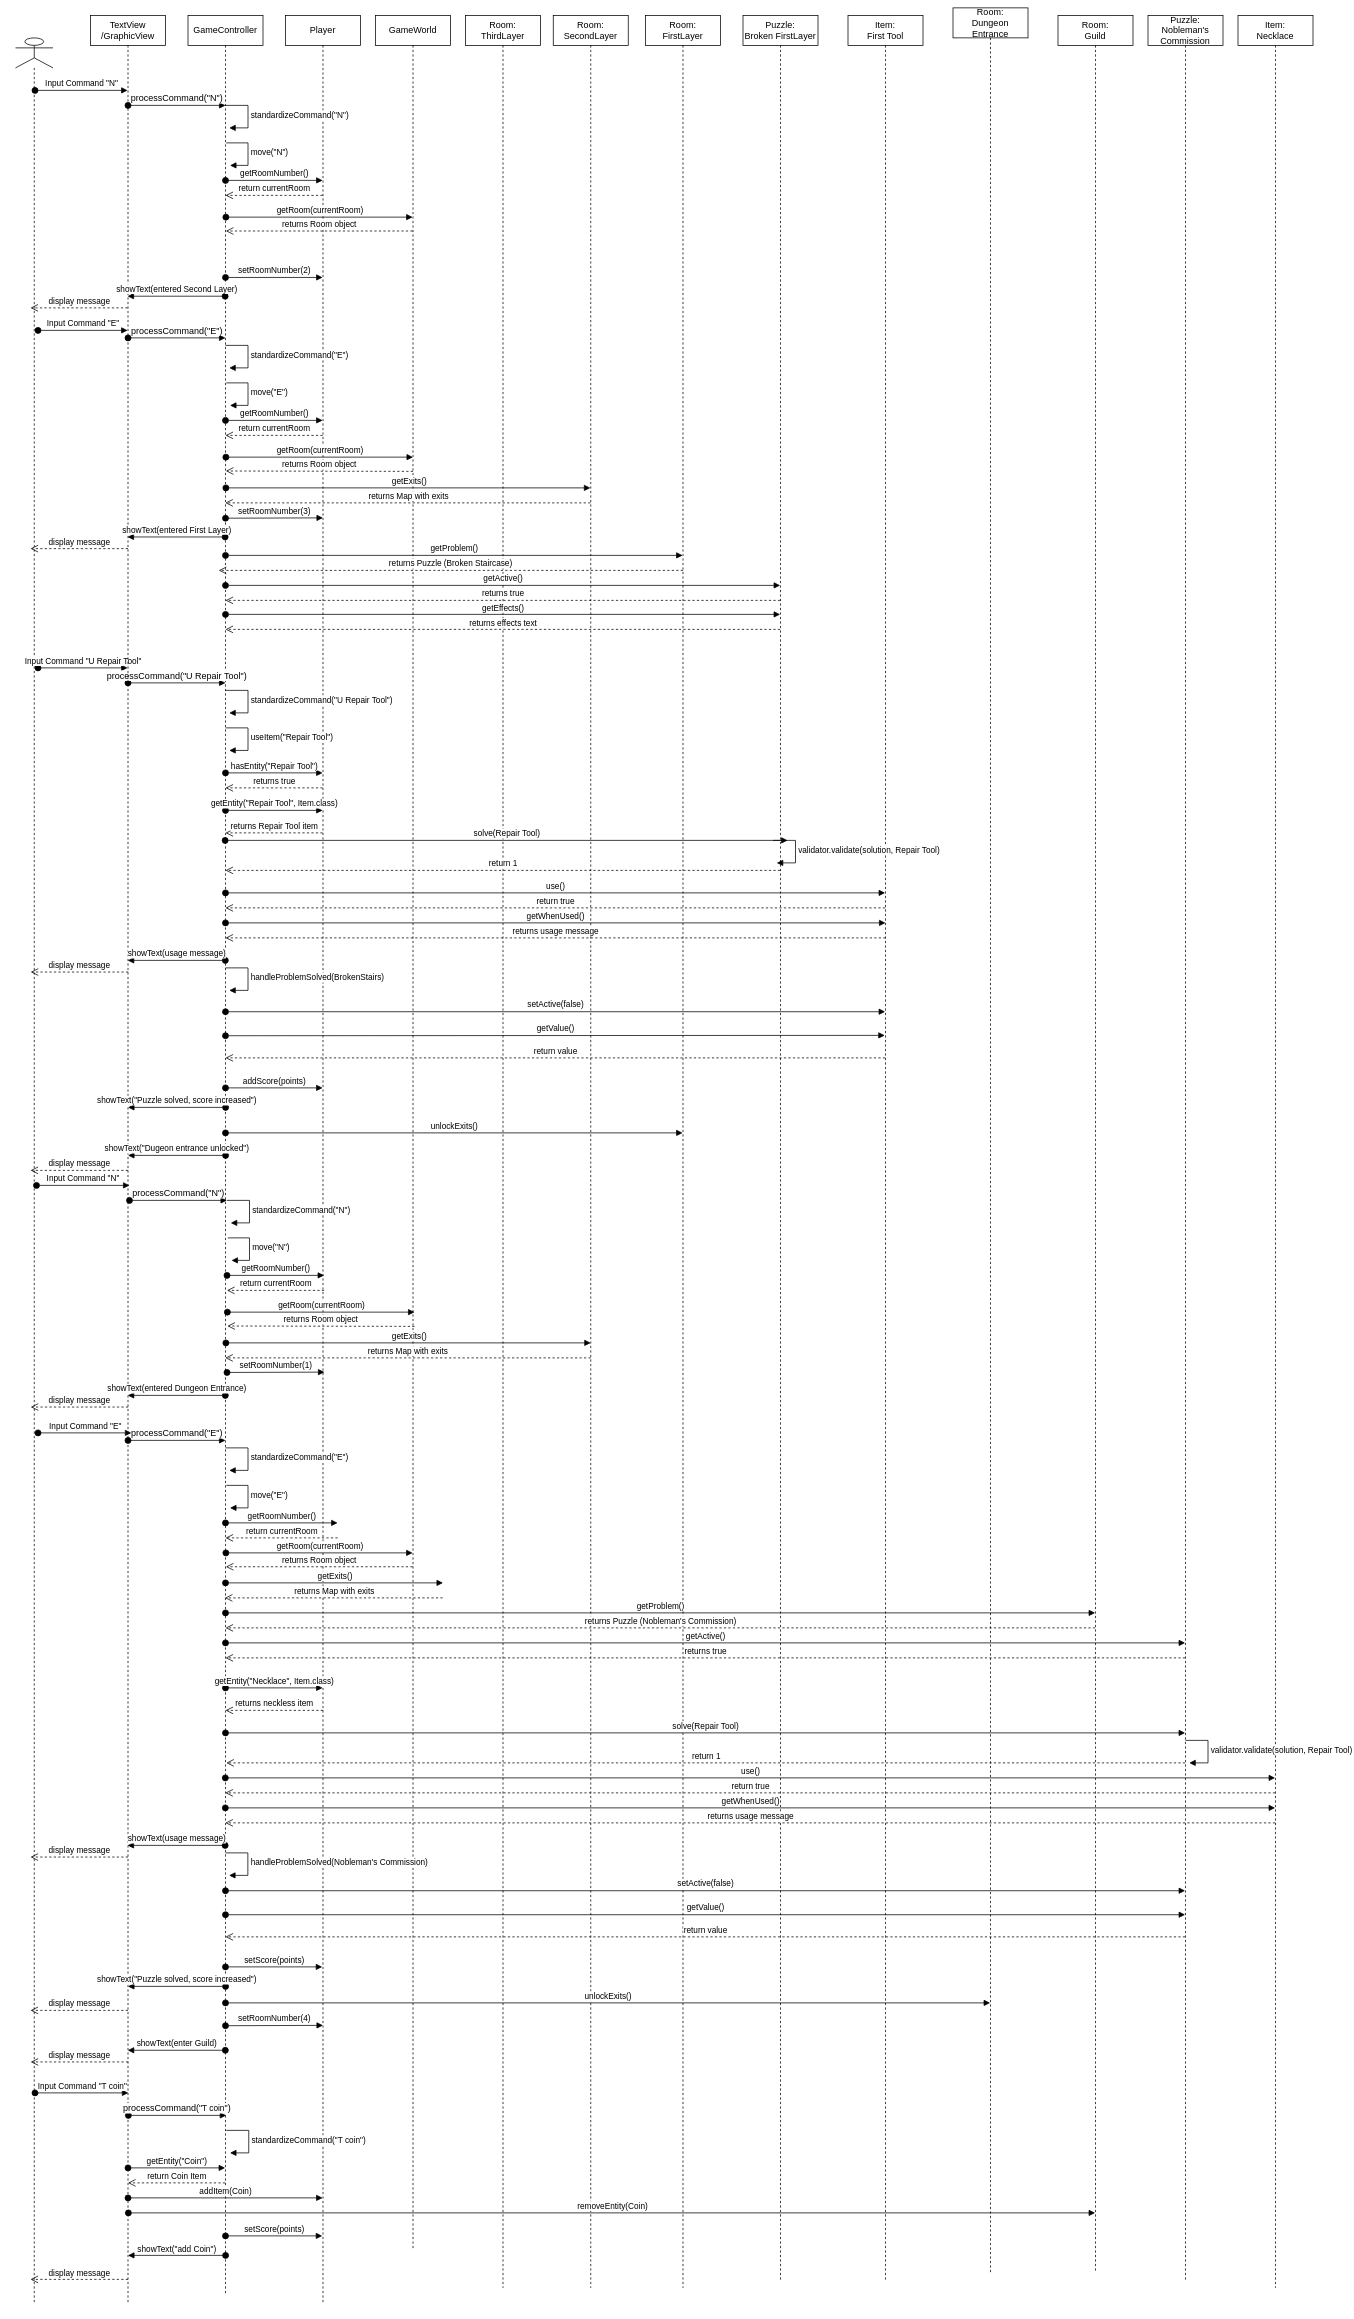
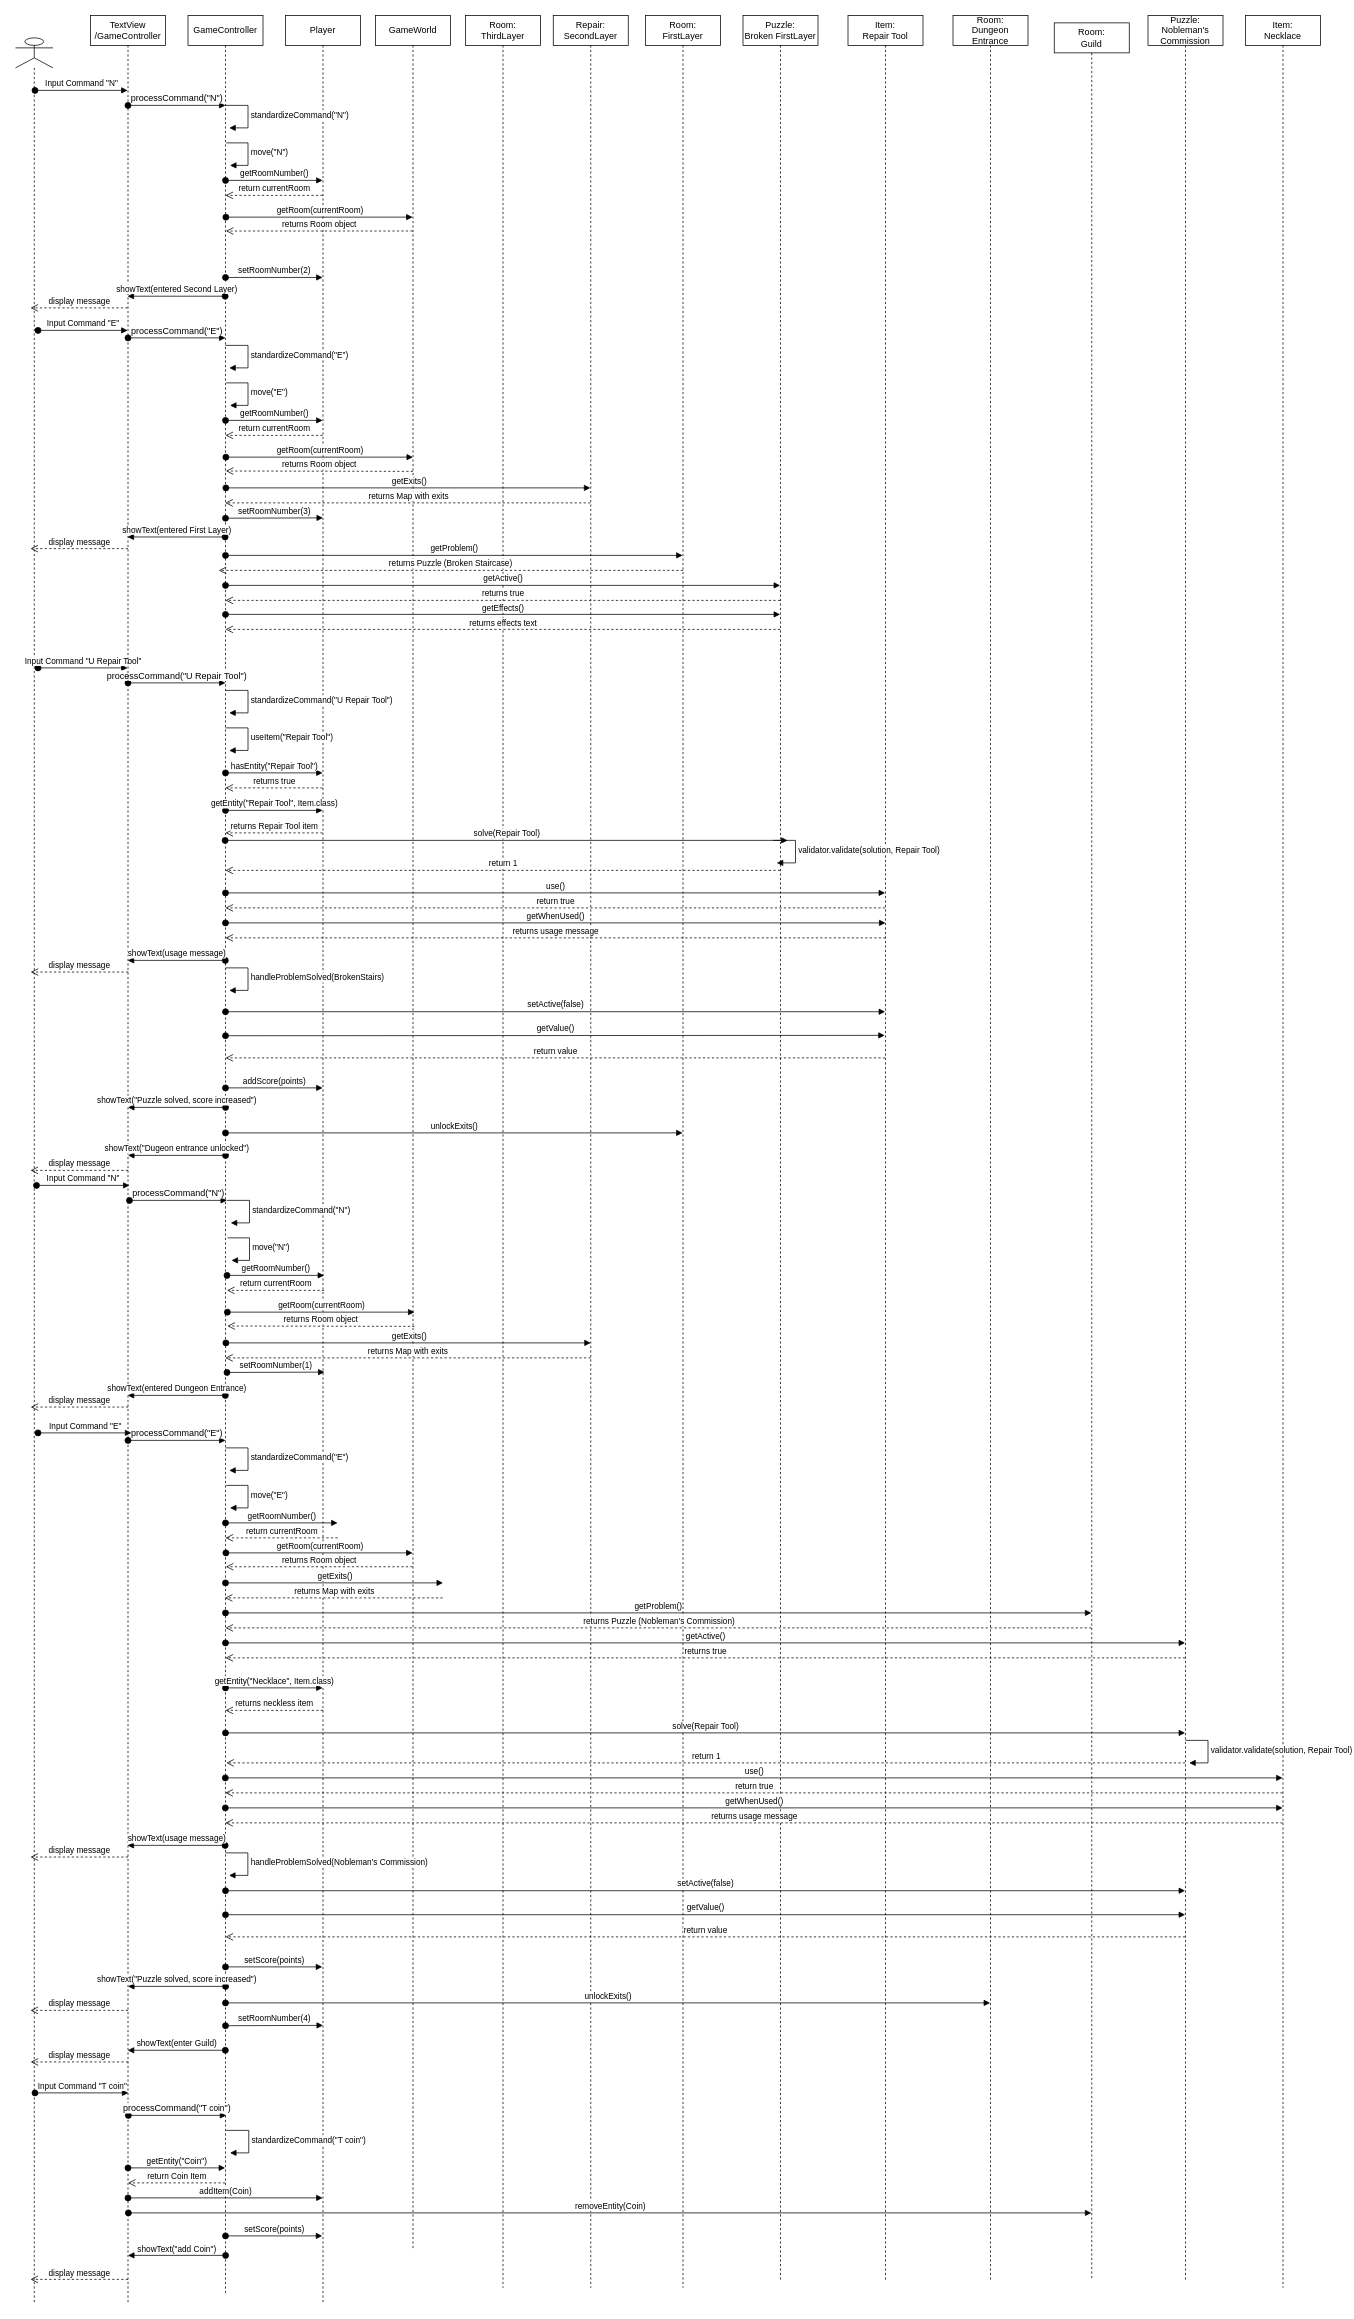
node "TextView /GraphicView": label "TextView /GraphicView" -> "TextView /GameController"
node "Room: SecondLayer": label "Room: SecondLayer" -> "Repair: SecondLayer"
node "Item: First Tool": label "Item: First Tool" -> "Item: Repair Tool"
node "Room: Dungeon Entrance": moved (990, 1140) -> (990, 1148)
node "Room: Guild": moved (1095, 1144) -> (1092, 1152)
node "Item: Necklace": moved (1275, 1152) -> (1283, 1152)
